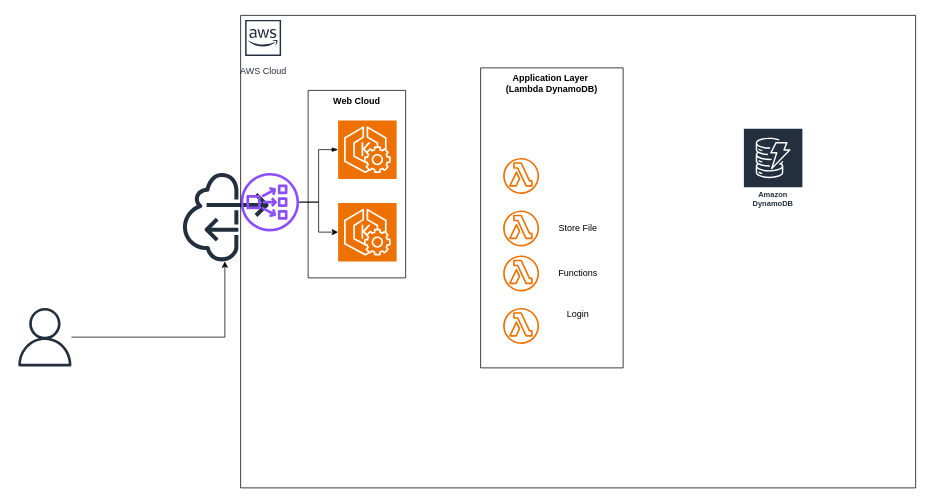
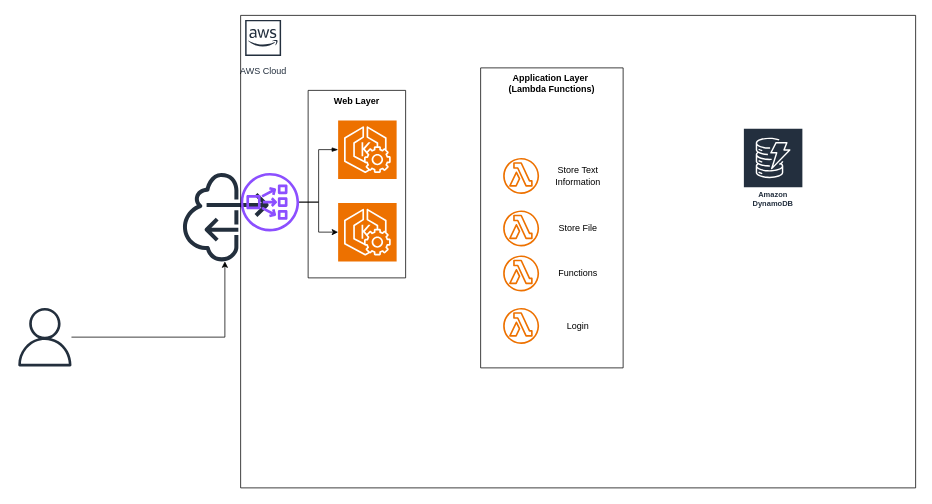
node "Application Layer (Lambda DynamoDB)": label "Application Layer (Lambda DynamoDB)" -> "Application Layer (Lambda Functions)"
node "Web Cloud": label "Web Cloud" -> "Web Layer"
node "Store Text Information": added
node "Login": moved (578, 315) -> (578, 326)
